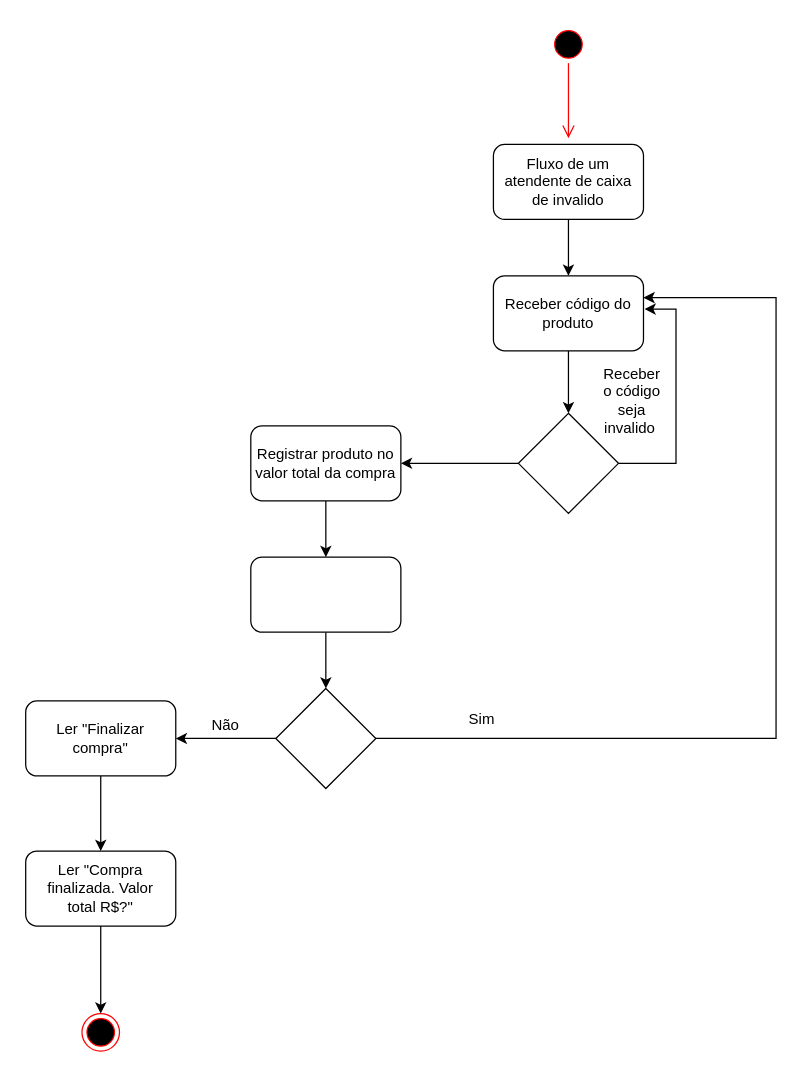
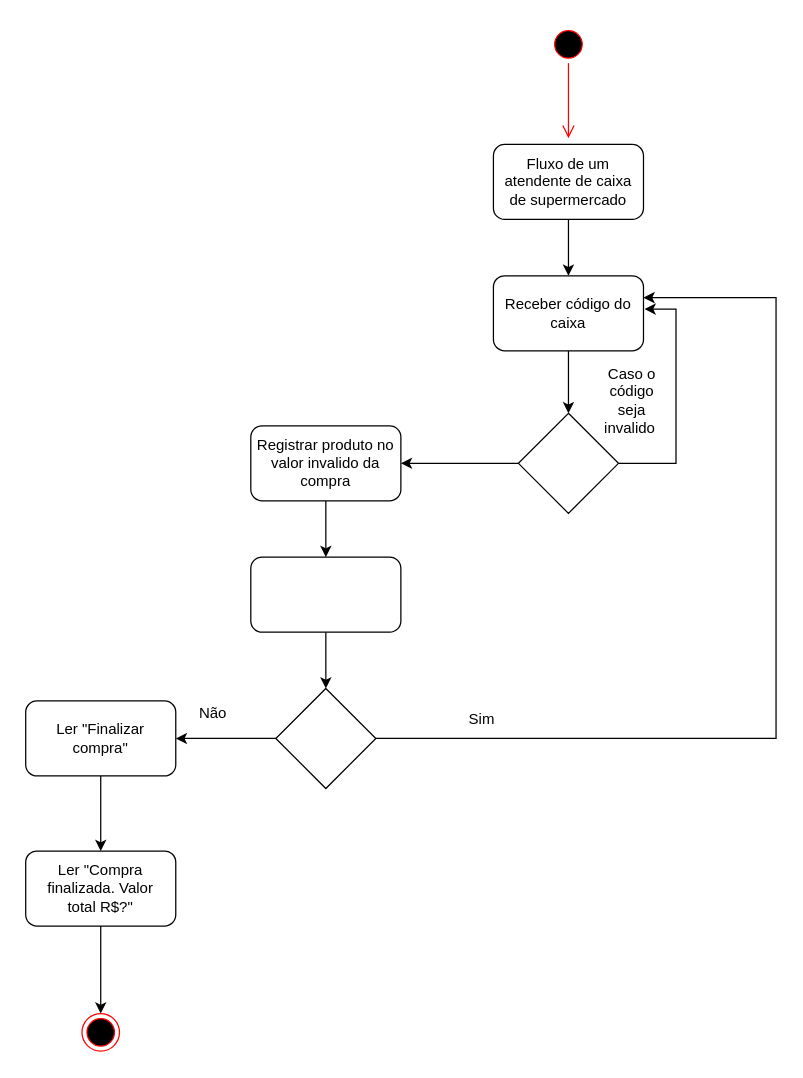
node "Fluxo de um atendente de caixa de invalido": label "Fluxo de um atendente de caixa de invalido" -> "Fluxo de um atendente de caixa de supermercado"
node "Receber código do produto": label "Receber código do produto" -> "Receber código do caixa"
node "Receber o código seja invalido": label "Receber o código seja invalido" -> "Caso o código seja invalido"
node "Registrar produto no valor total da compra": label "Registrar produto no valor total da compra" -> "Registrar produto no valor invalido da compra"
node "Não": moved (226, 726) -> (213, 713)
